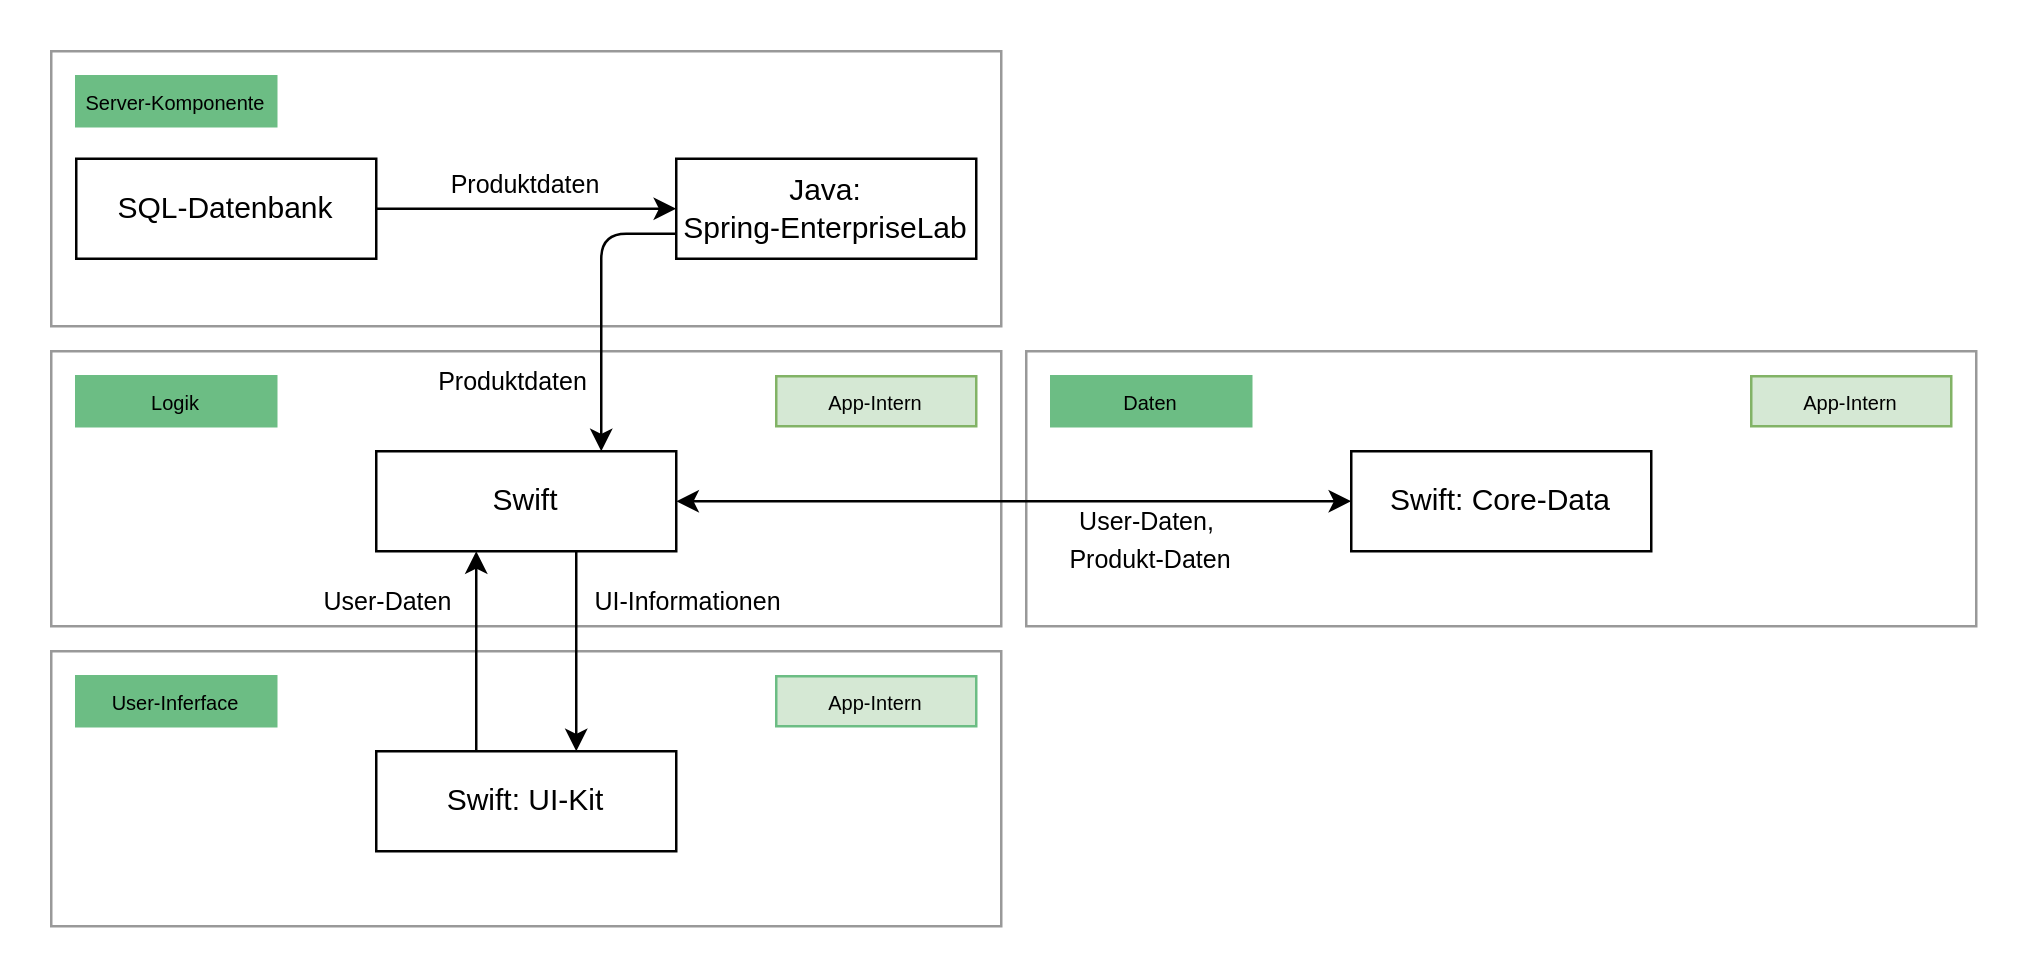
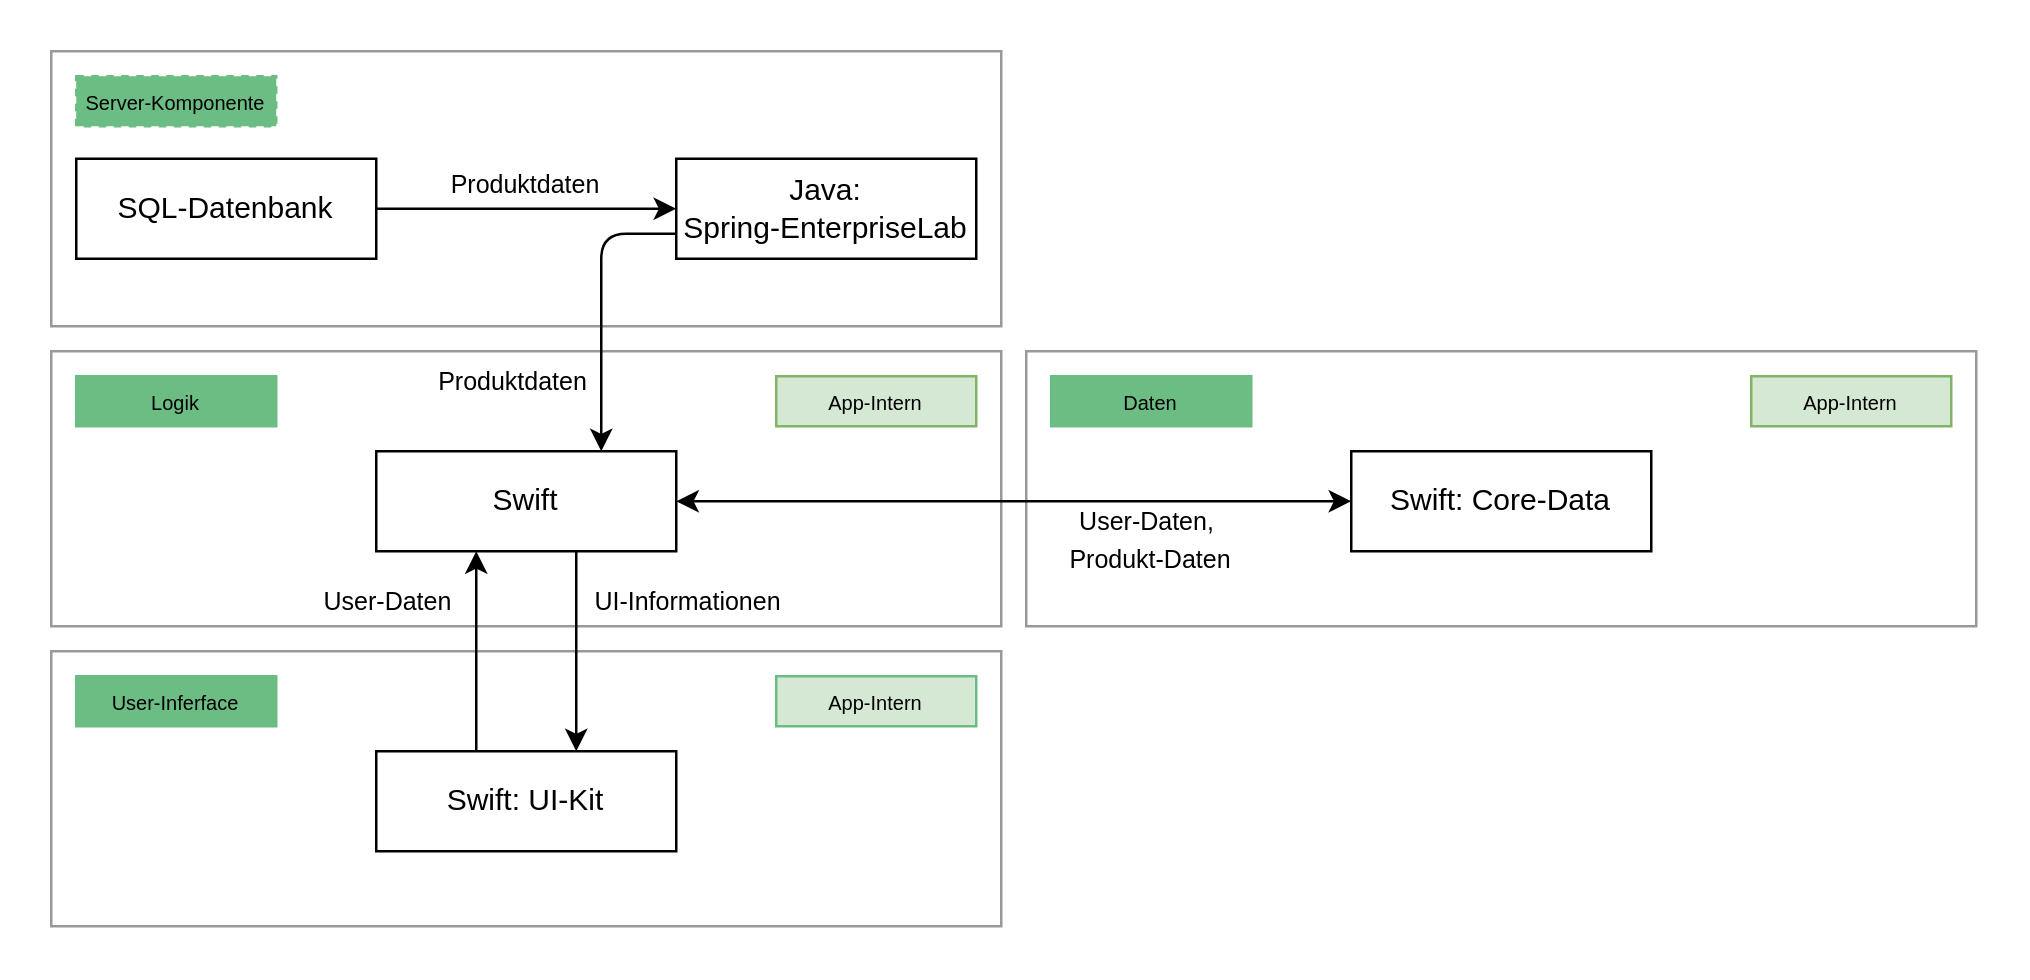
node "Server-Komponente": style solid -> dashed
